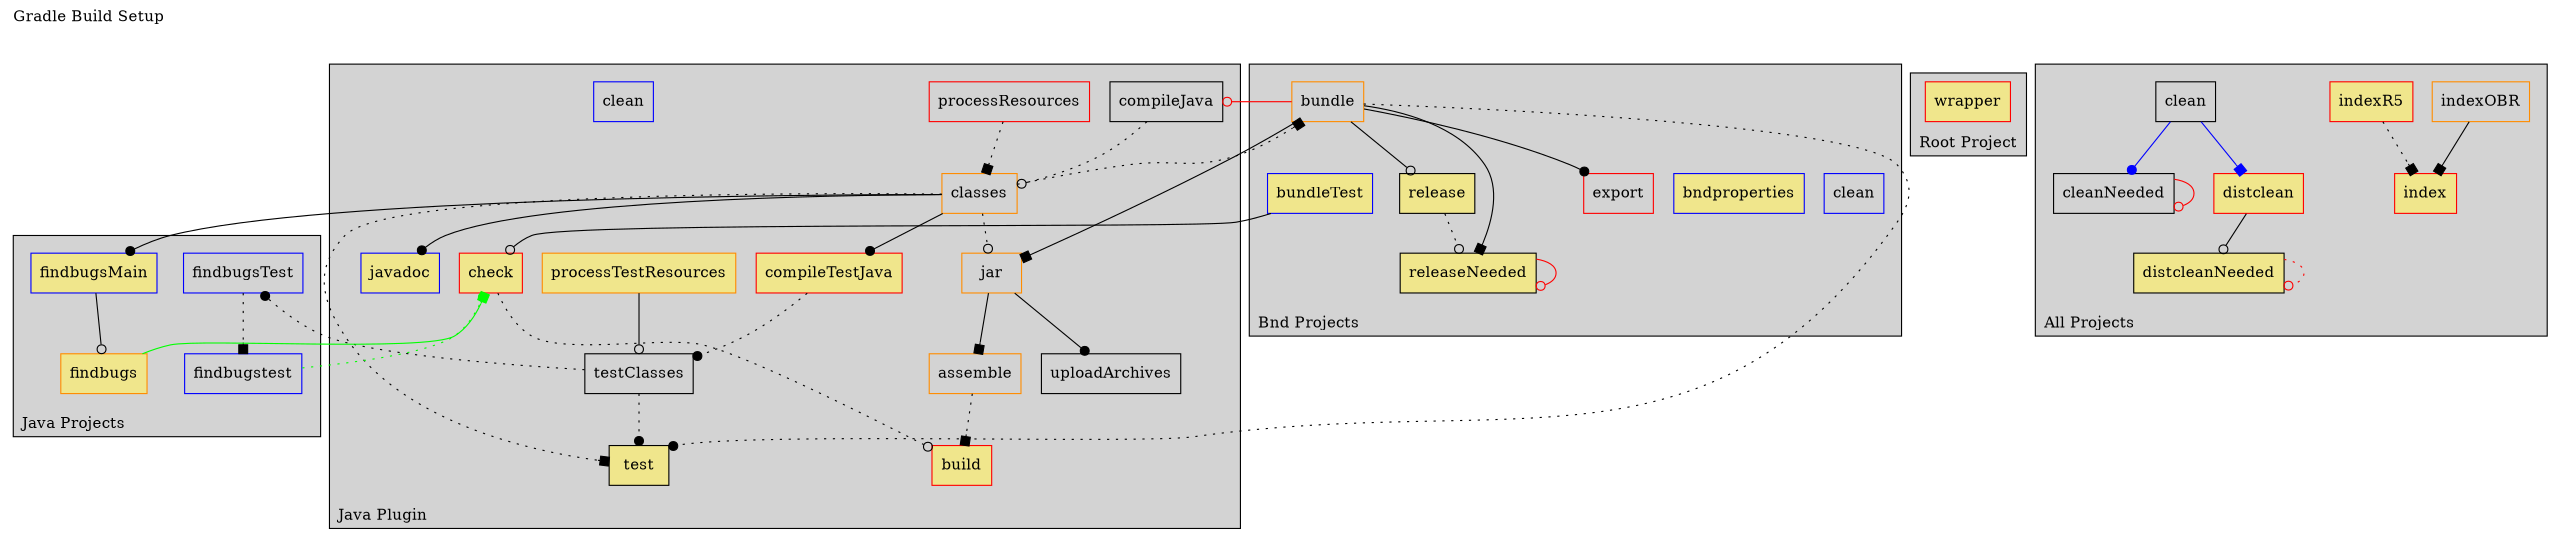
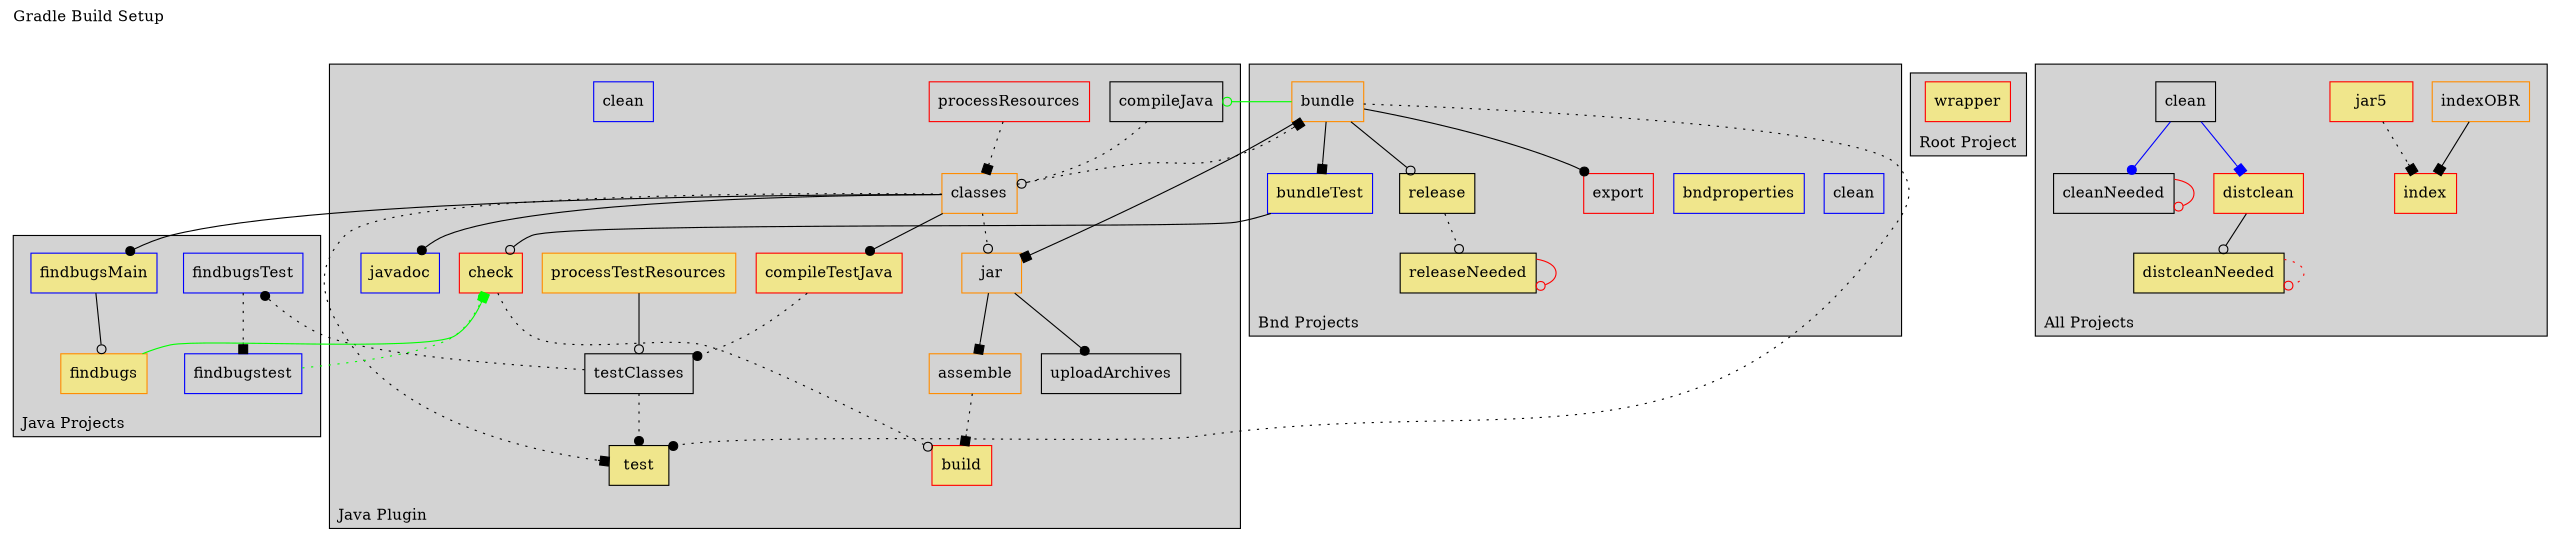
edge "bundle" -> "compileJava": color red -> green
node "indexR5": label "indexR5" -> "jar5"
edge "bundle" -> "releaseNeeded": now "bundle" -> "bundleTest"
